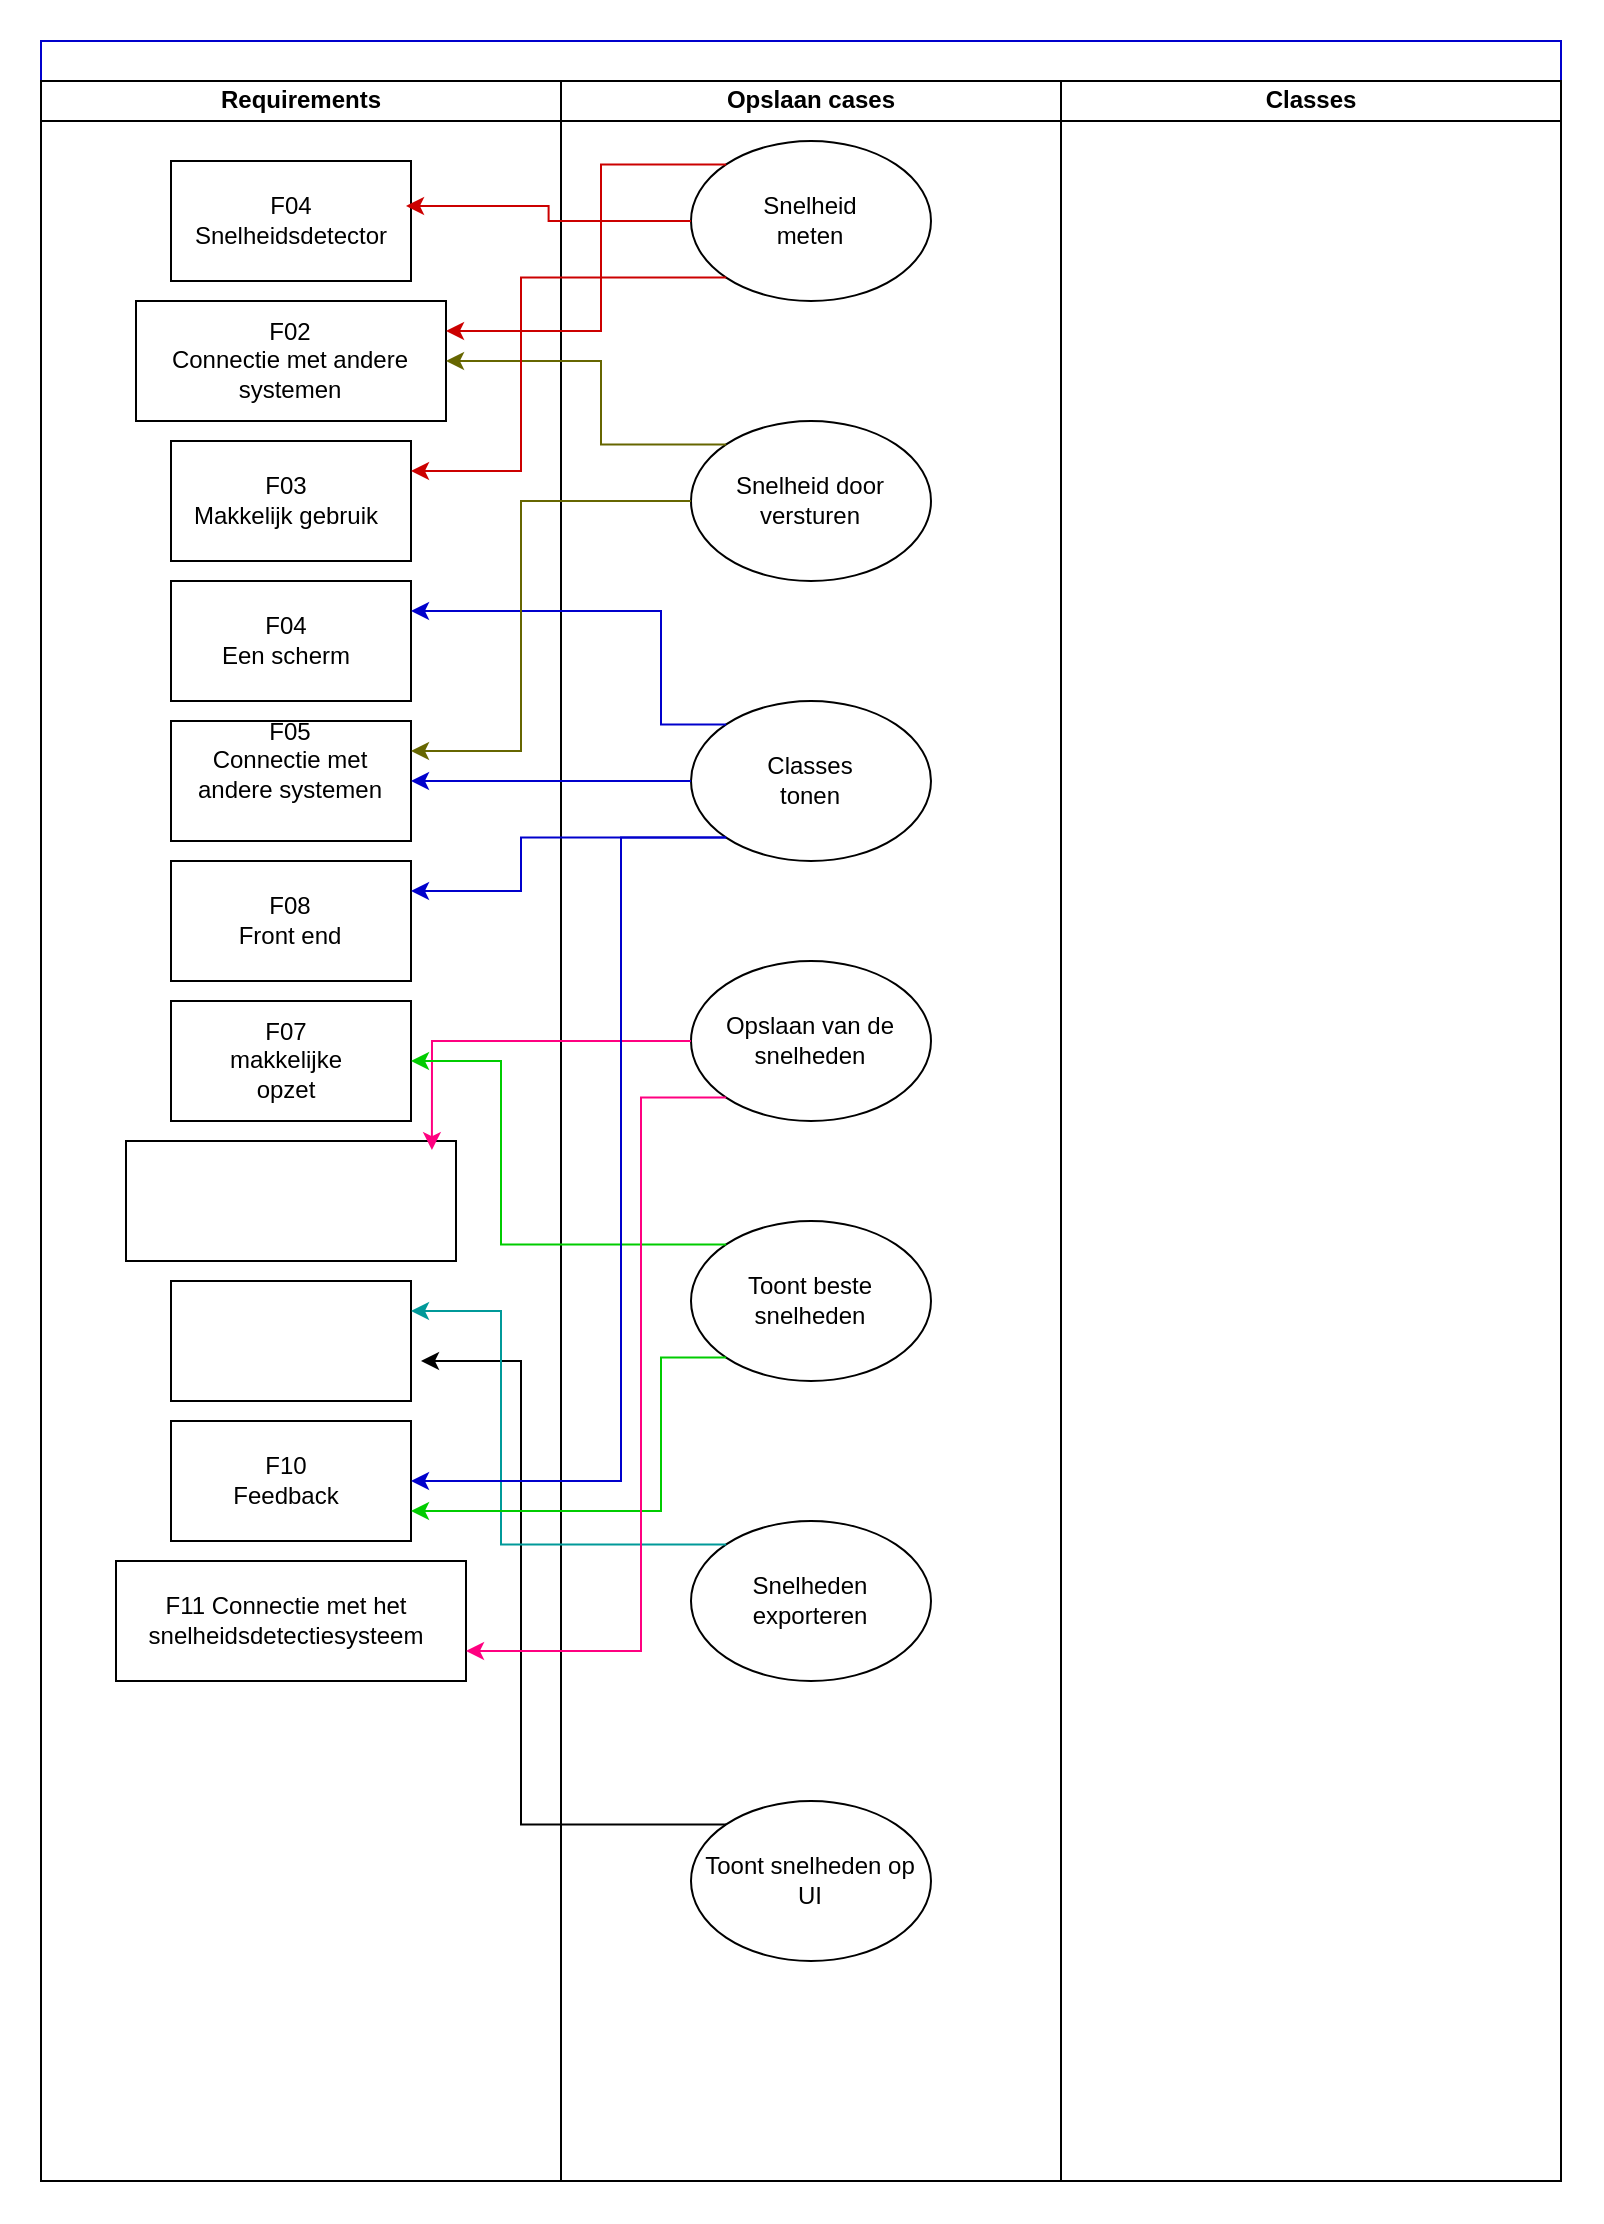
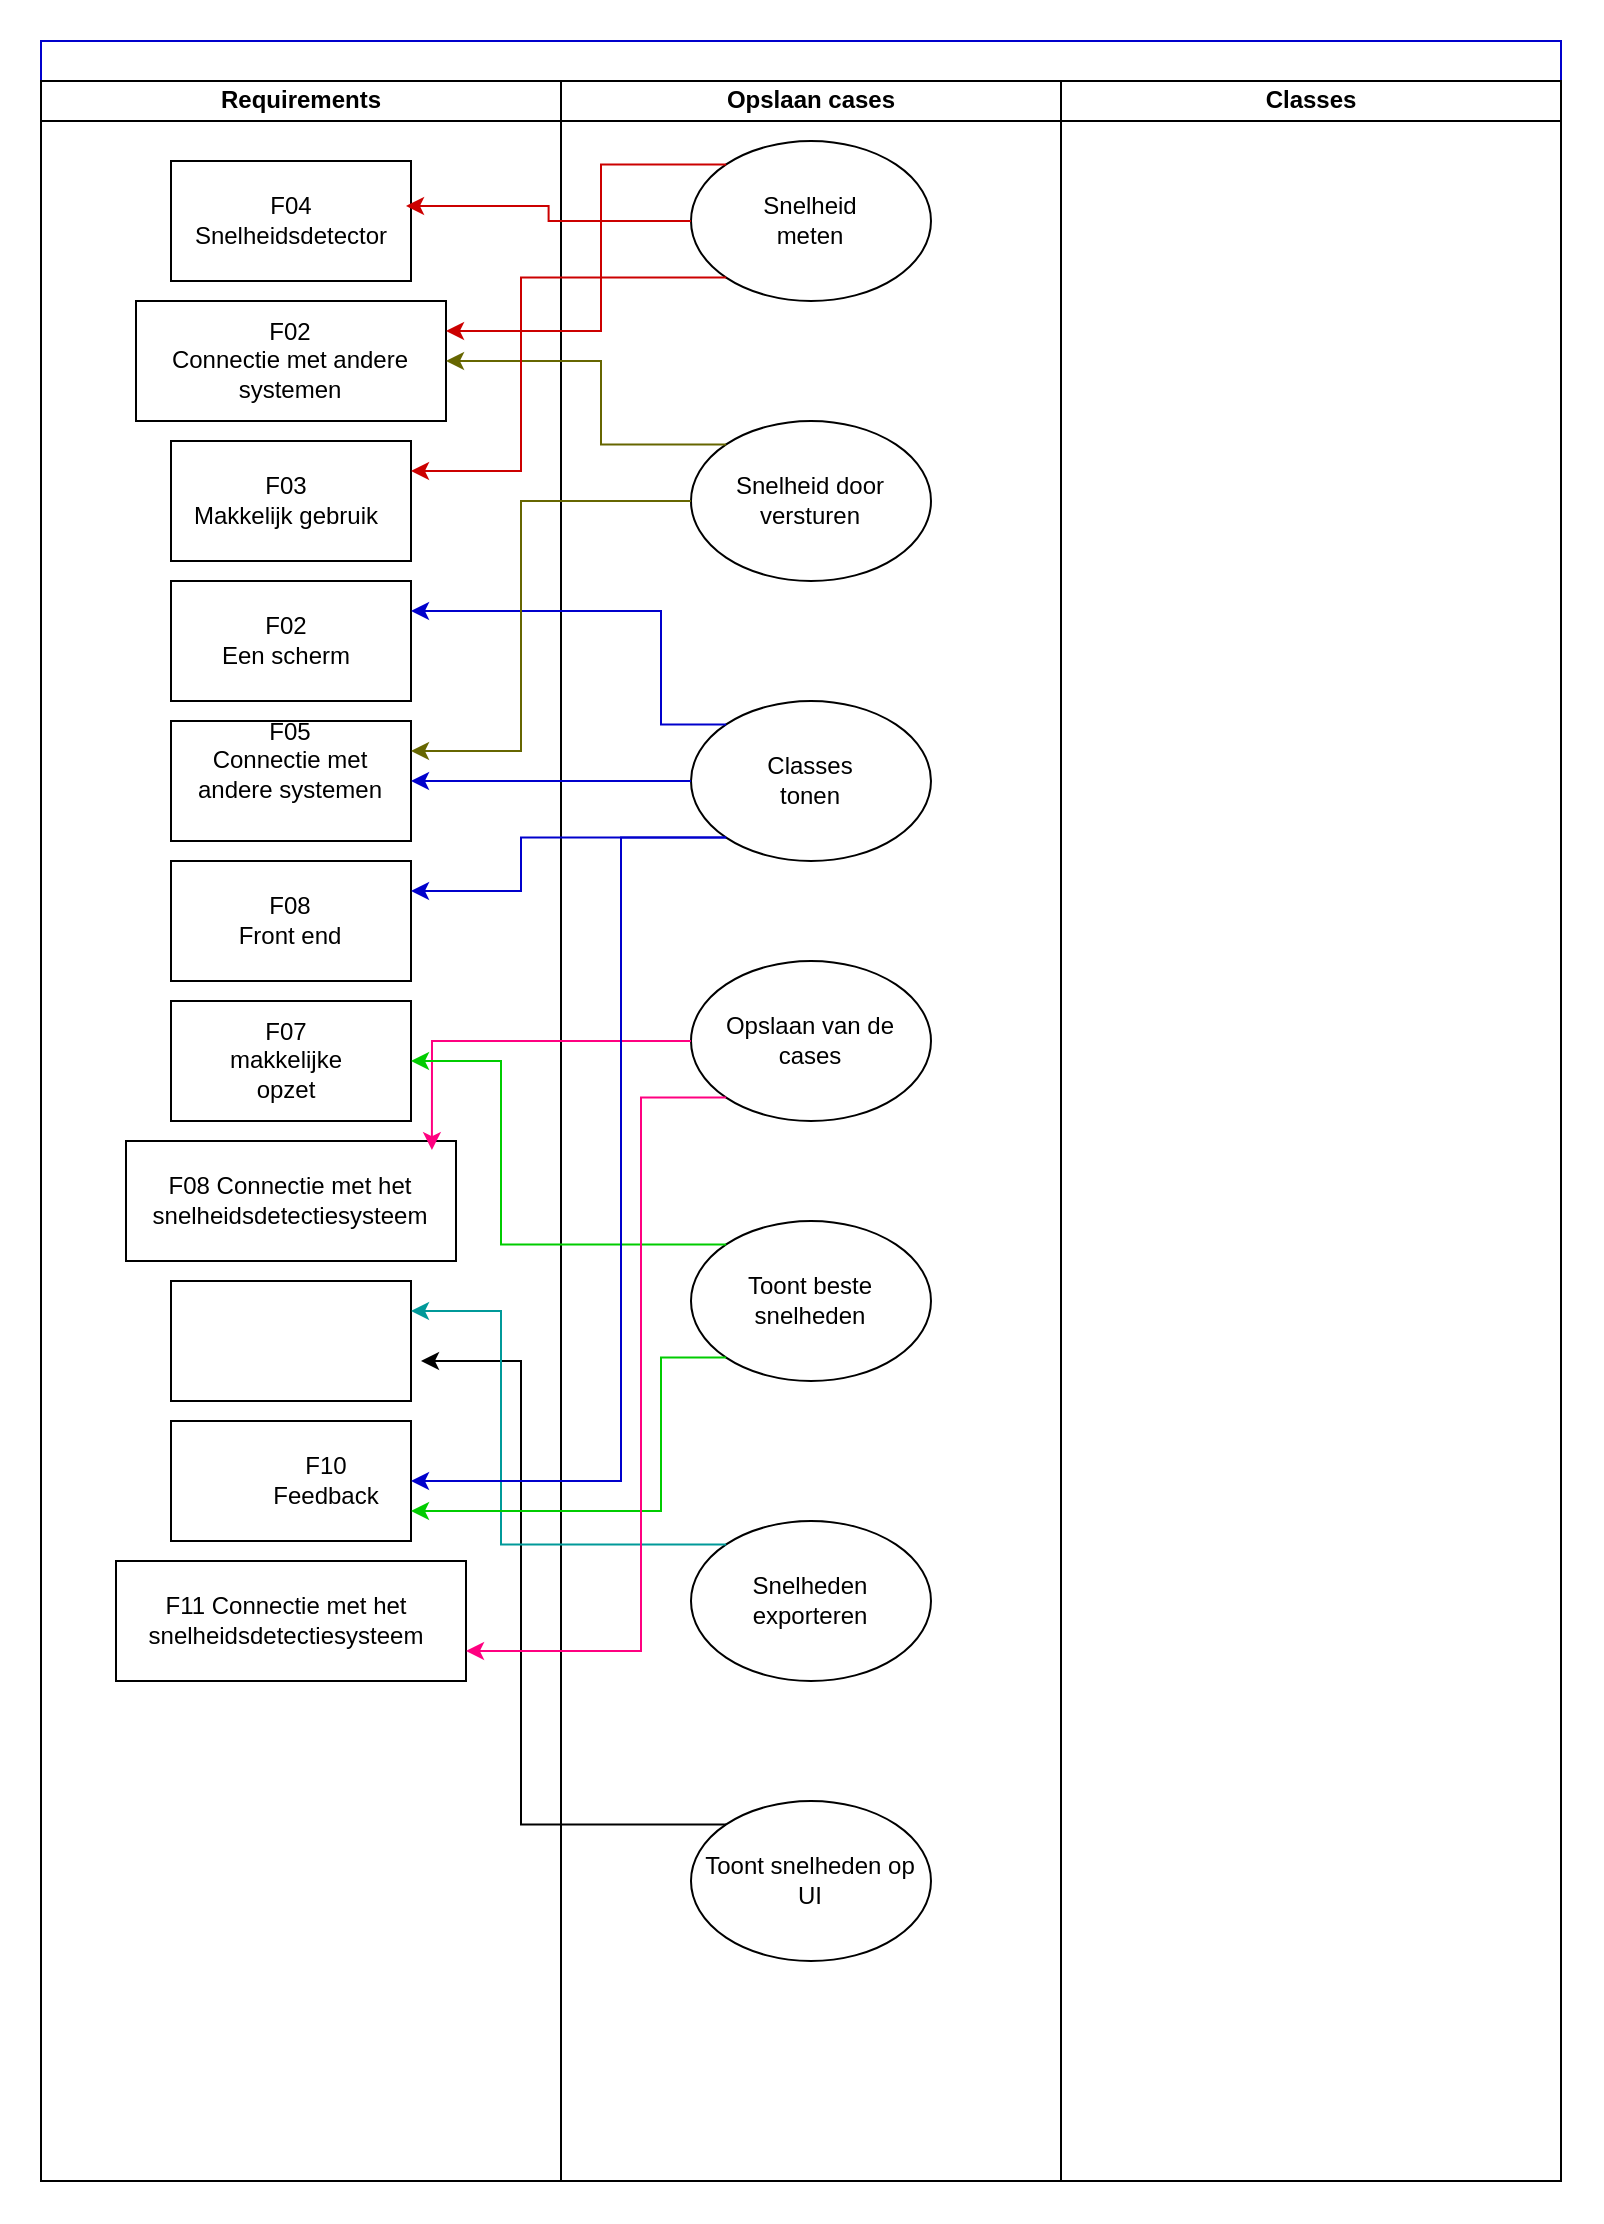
node "F04 Een scherm": label "F04 Een scherm" -> "F02 Een scherm"
node "Opslaan van de snelheden": label "Opslaan van de snelheden" -> "Opslaan van de cases"
node "F08 Connectie met het snelheidsdetectiesysteem": added
node "F10 Feedback": moved (286, 1481) -> (326, 1481)
